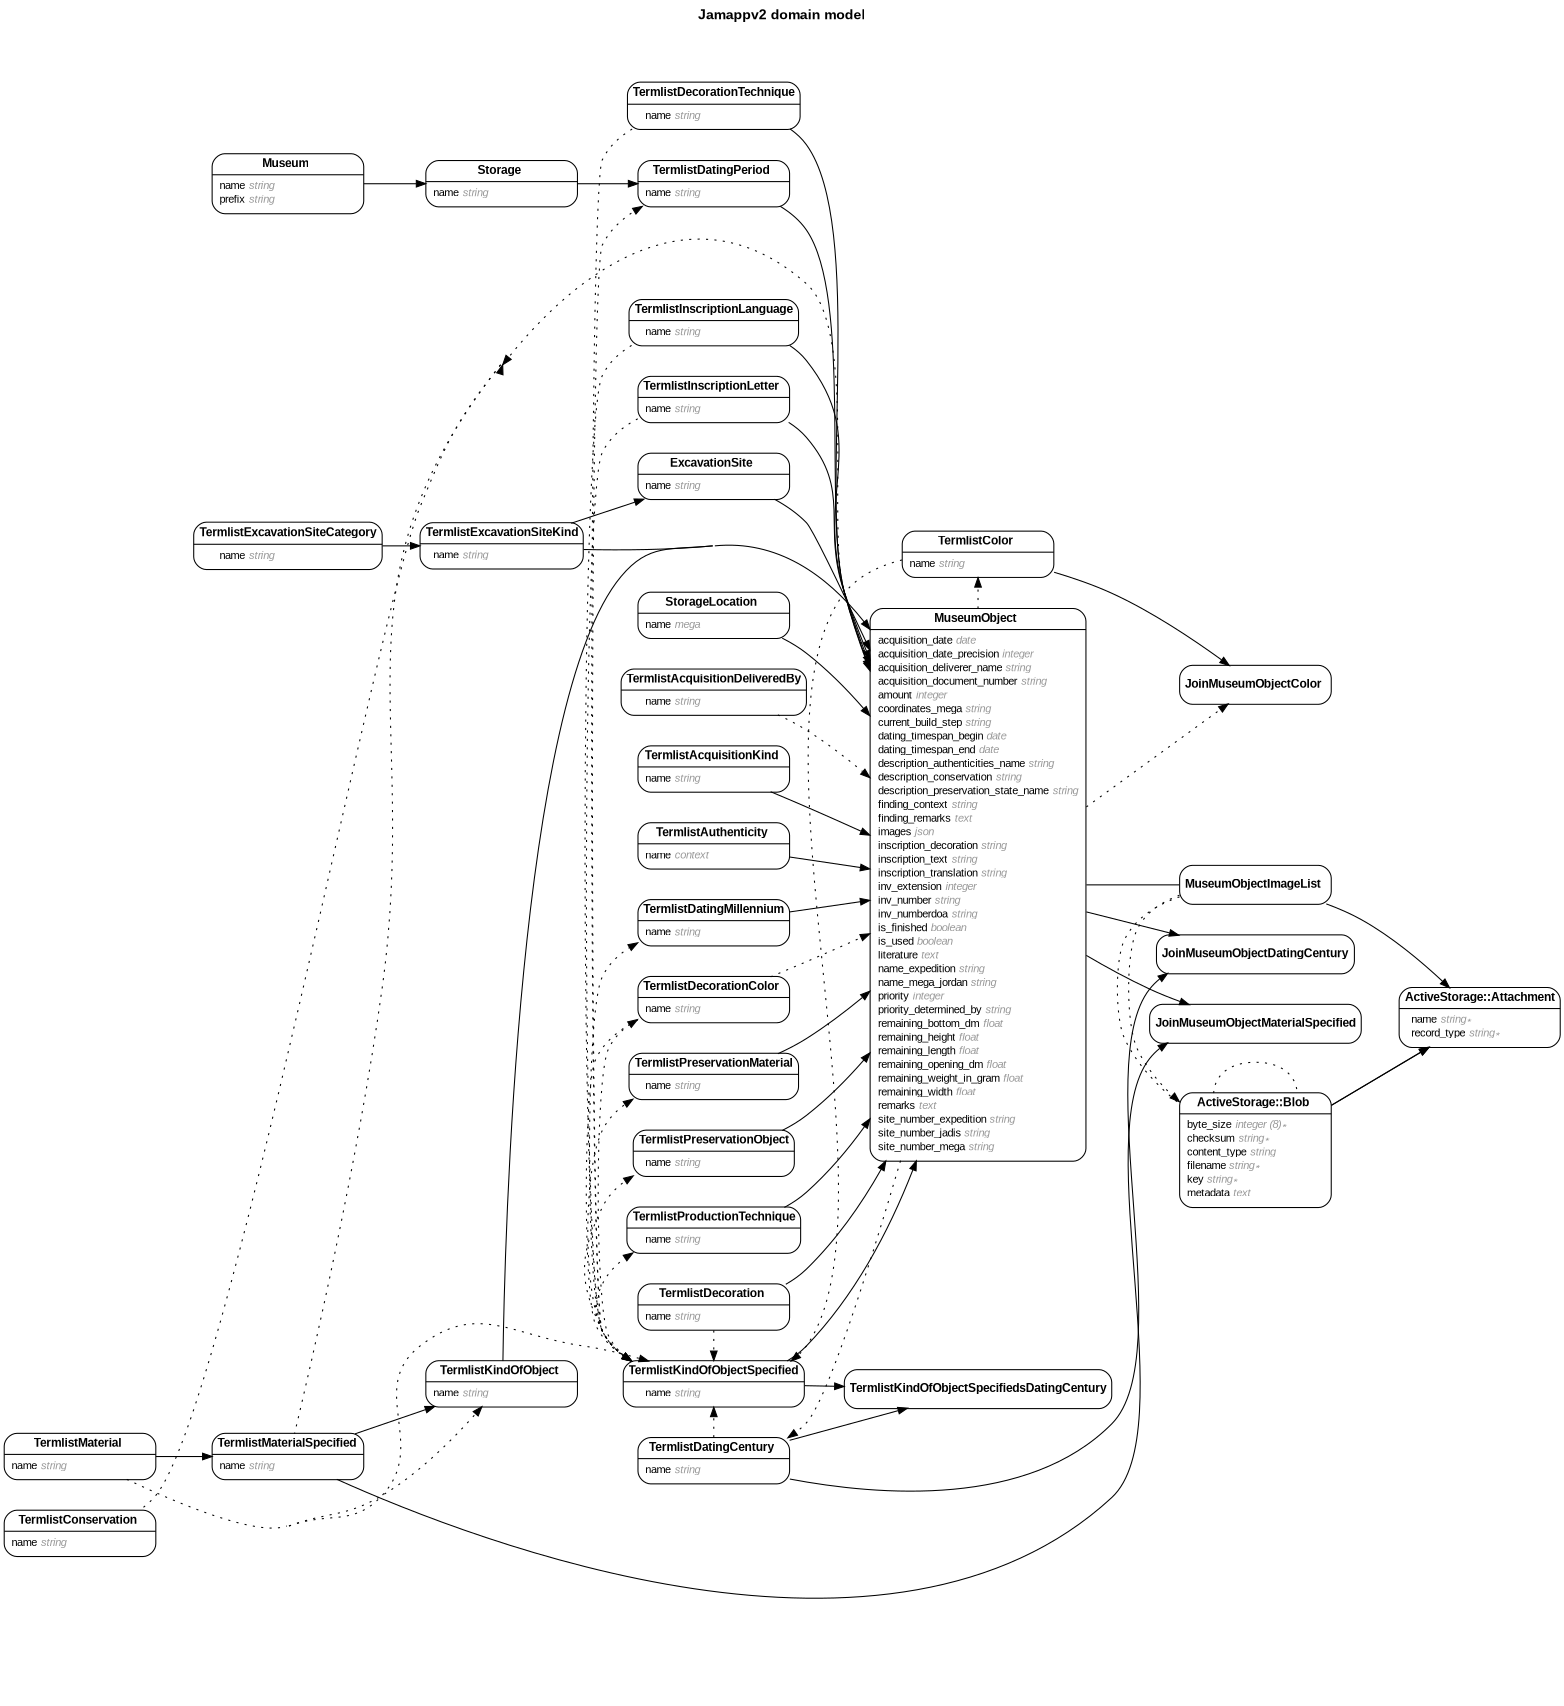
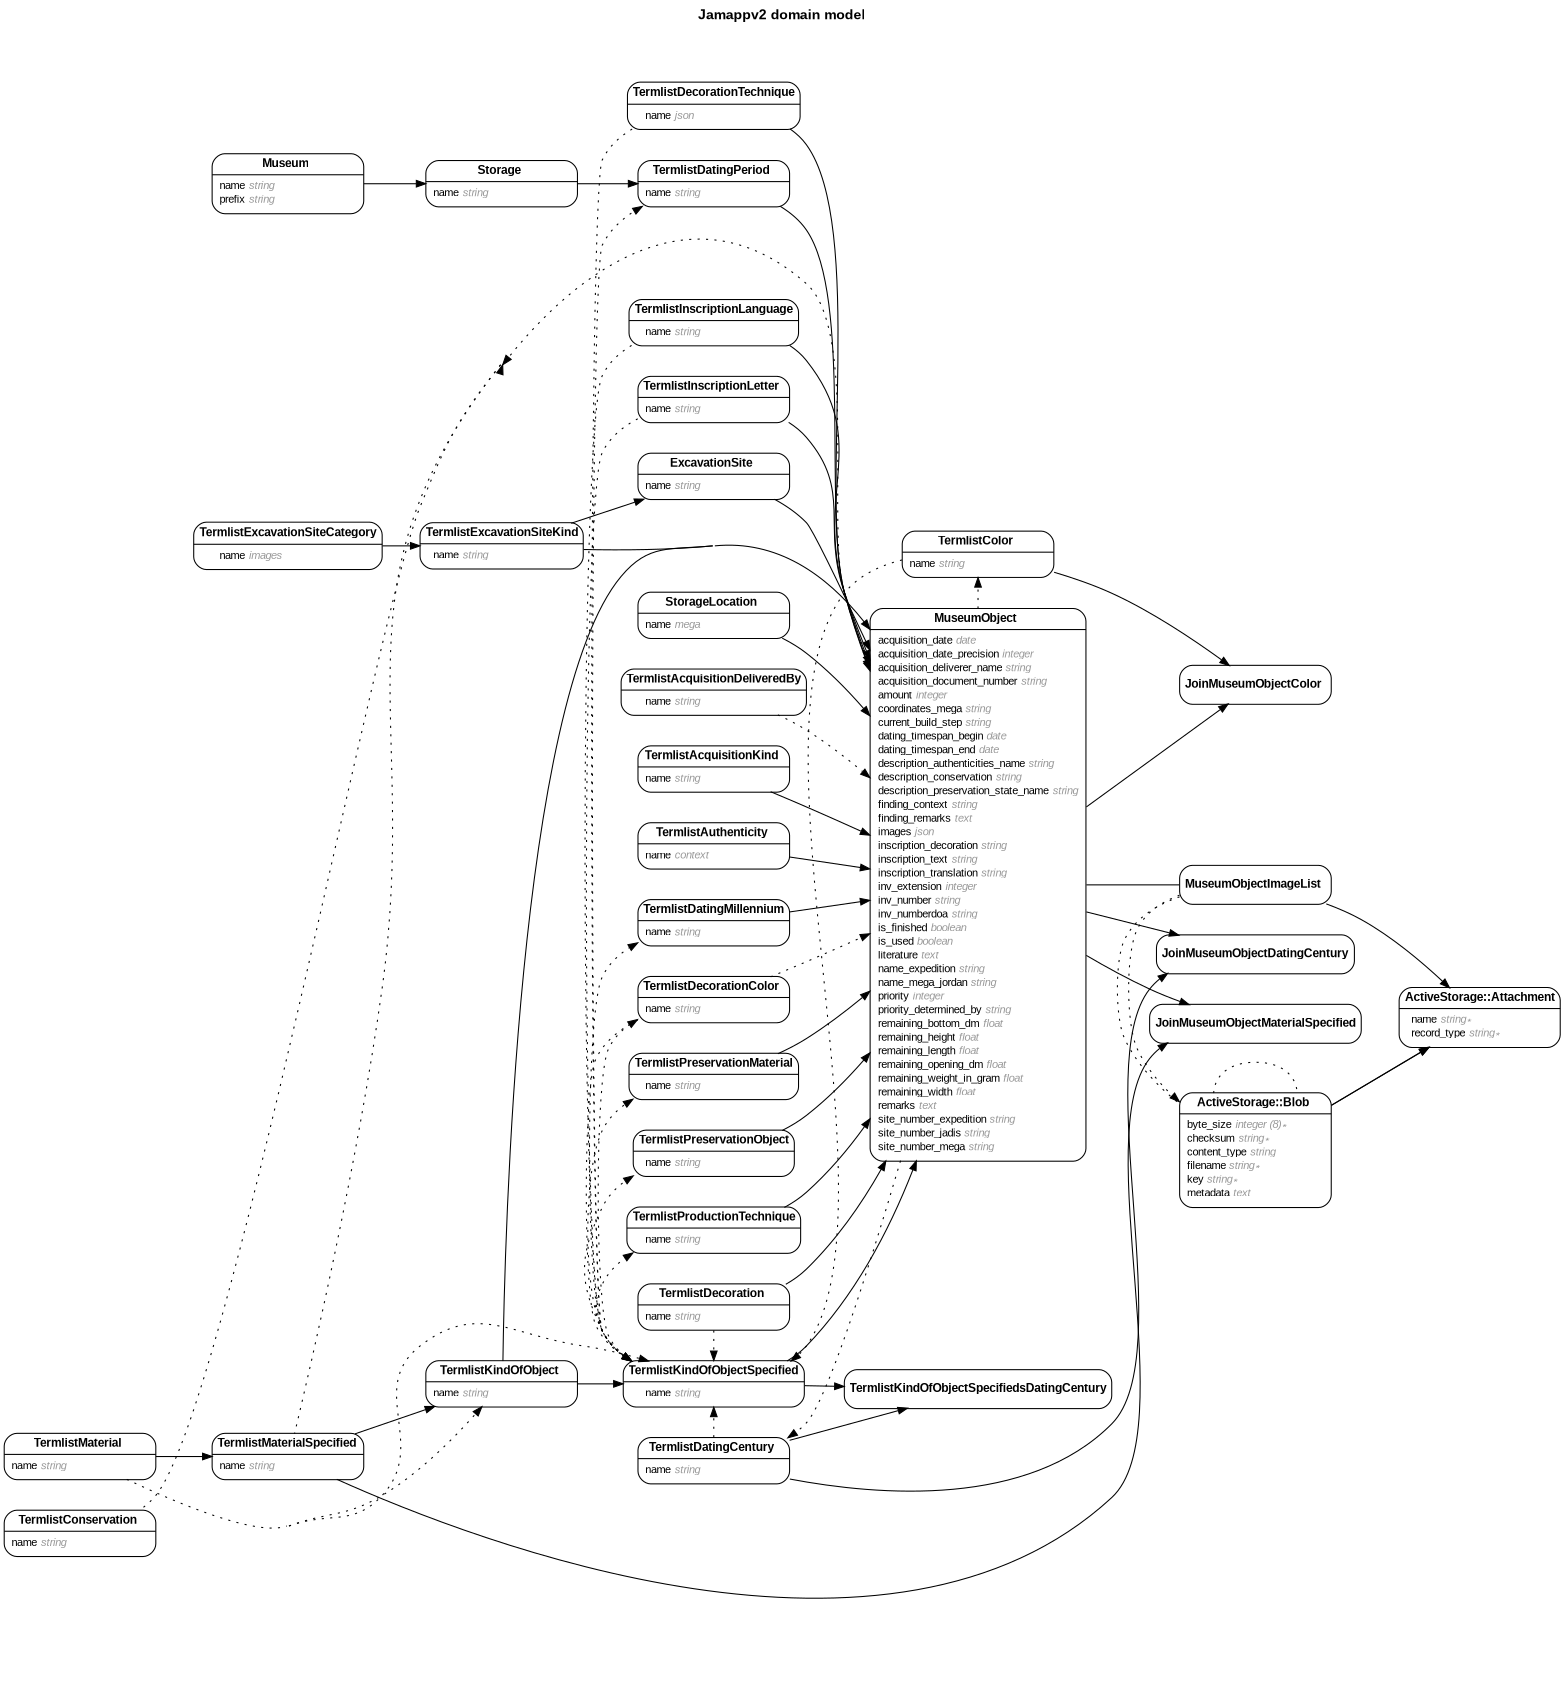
node "TermlistDecorationTechnique": text "string" -> "json"
node "TermlistExcavationSiteCategory": text "string" -> "images"
edge "JoinMuseumObjectColor" -- "MuseumObject": style dotted -> solid
edge "TermlistKindOfObject" -- "TermlistKindOfObjectSpecified": added
